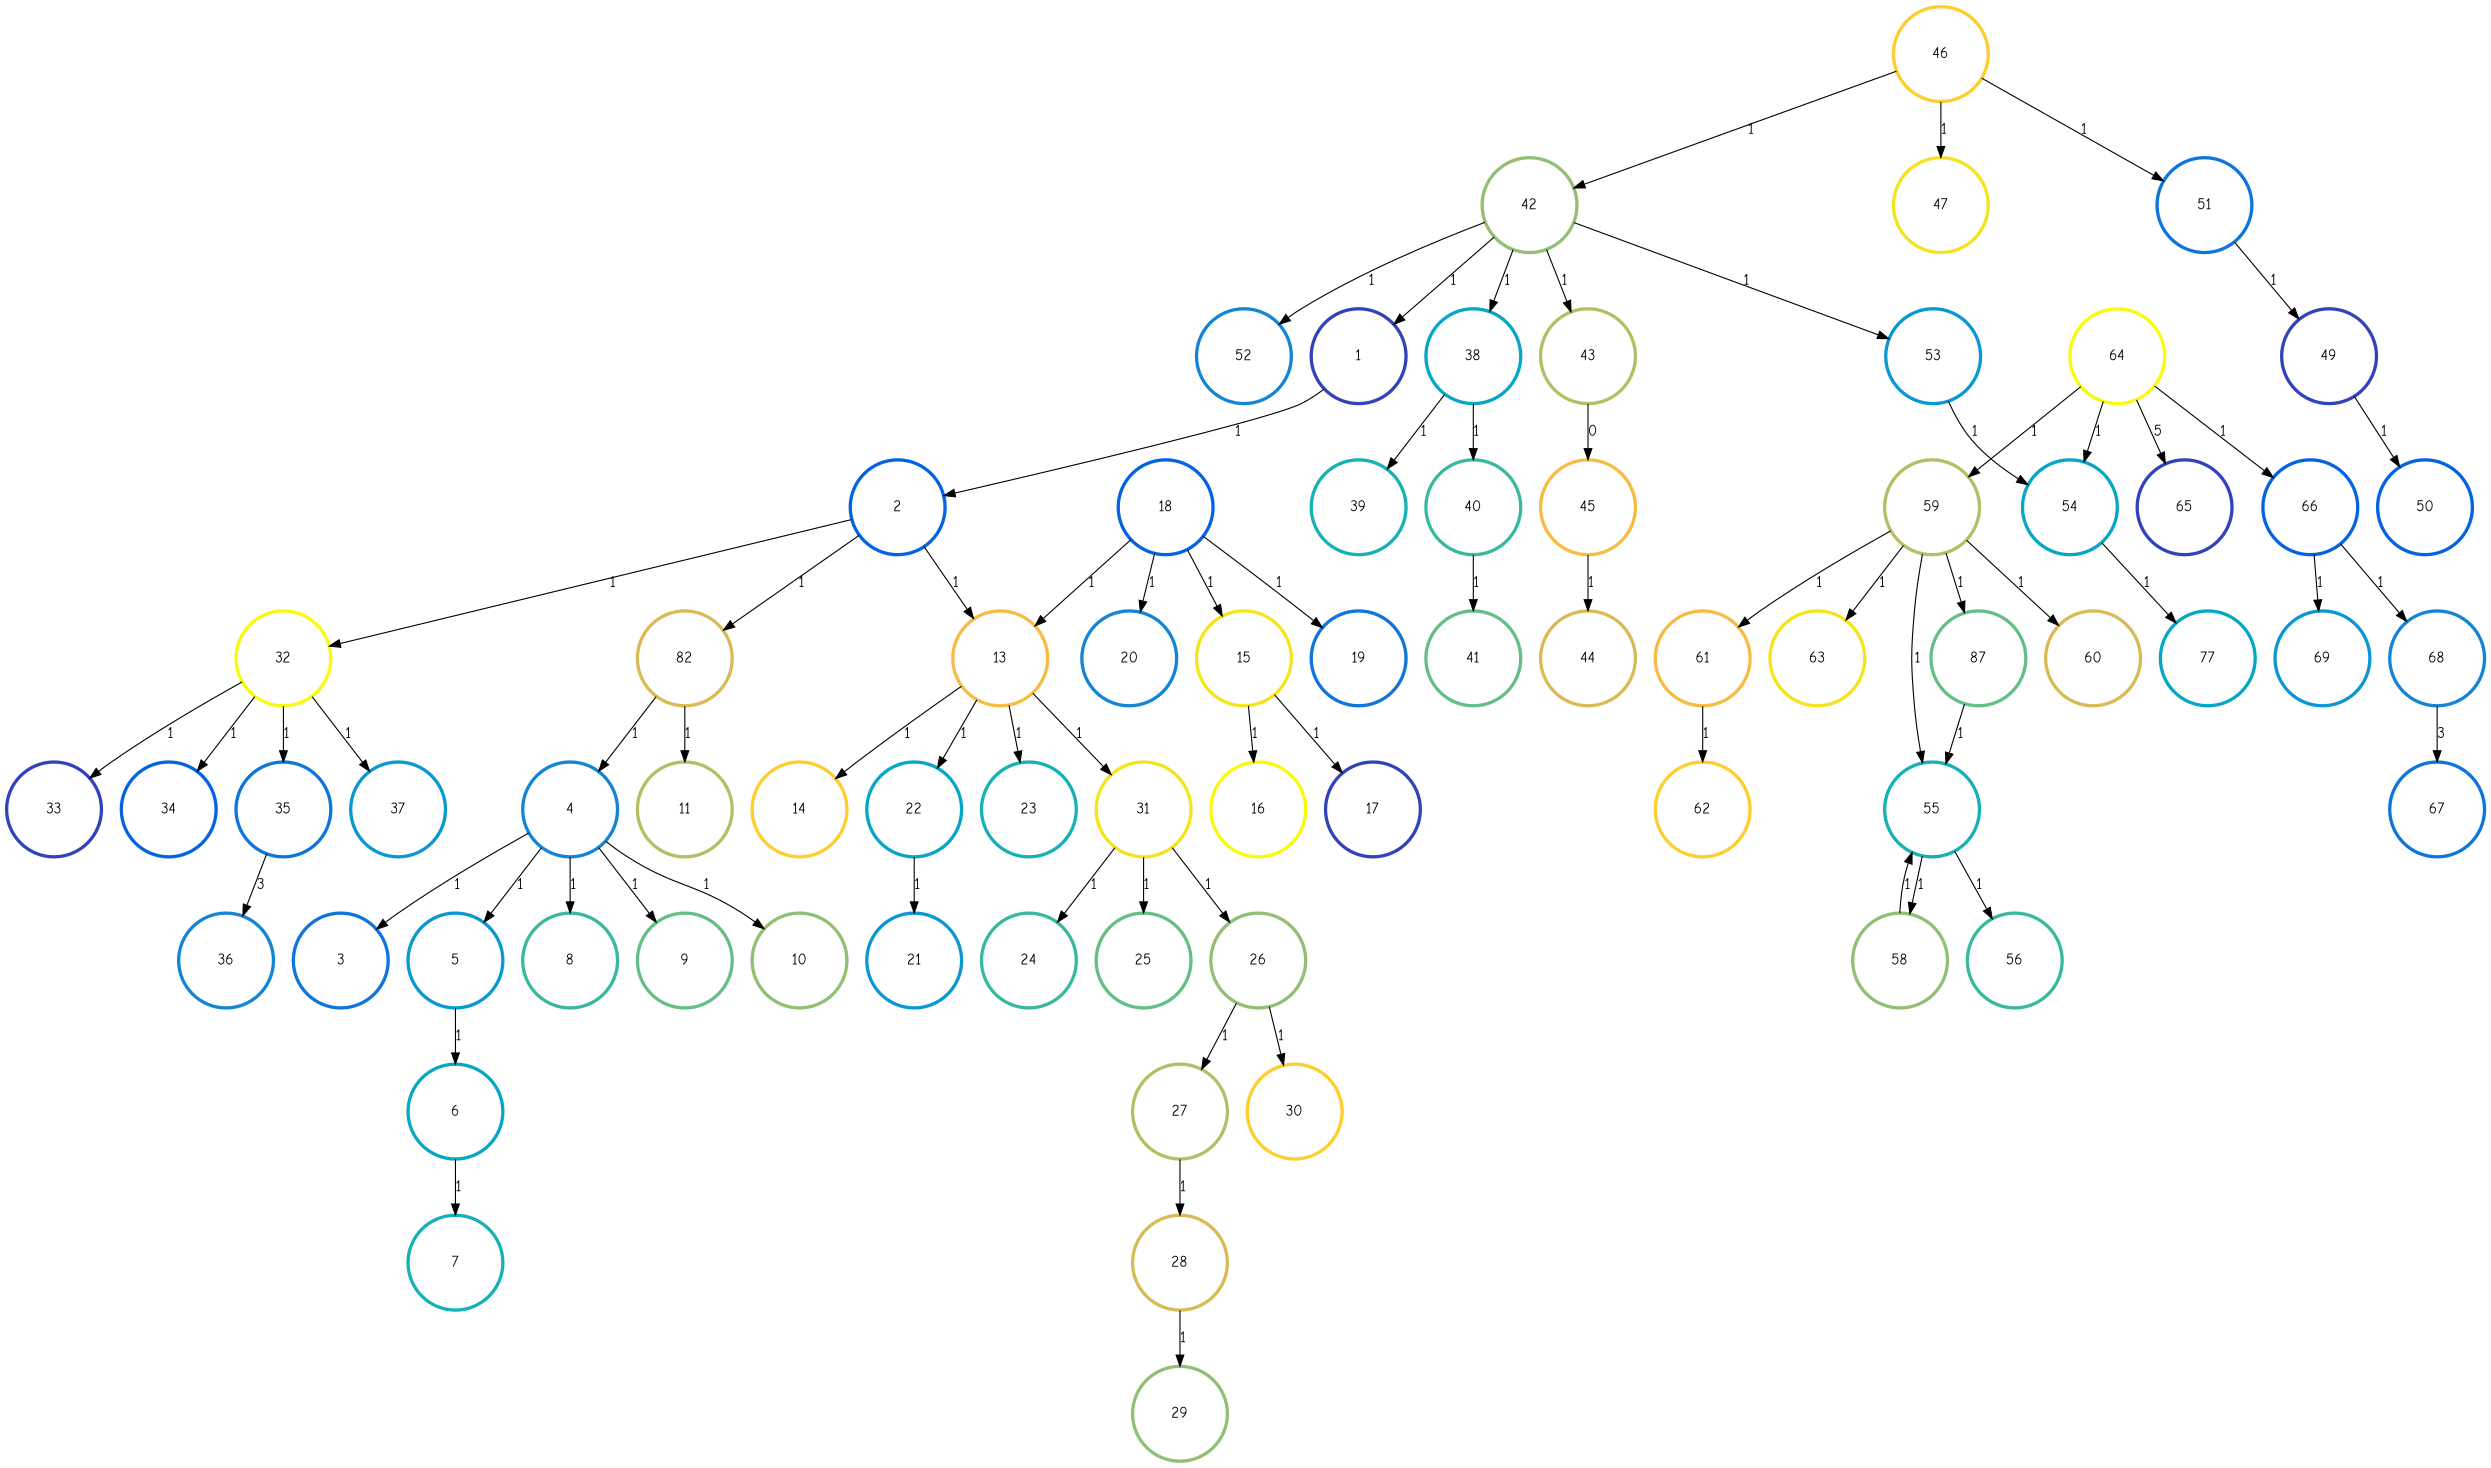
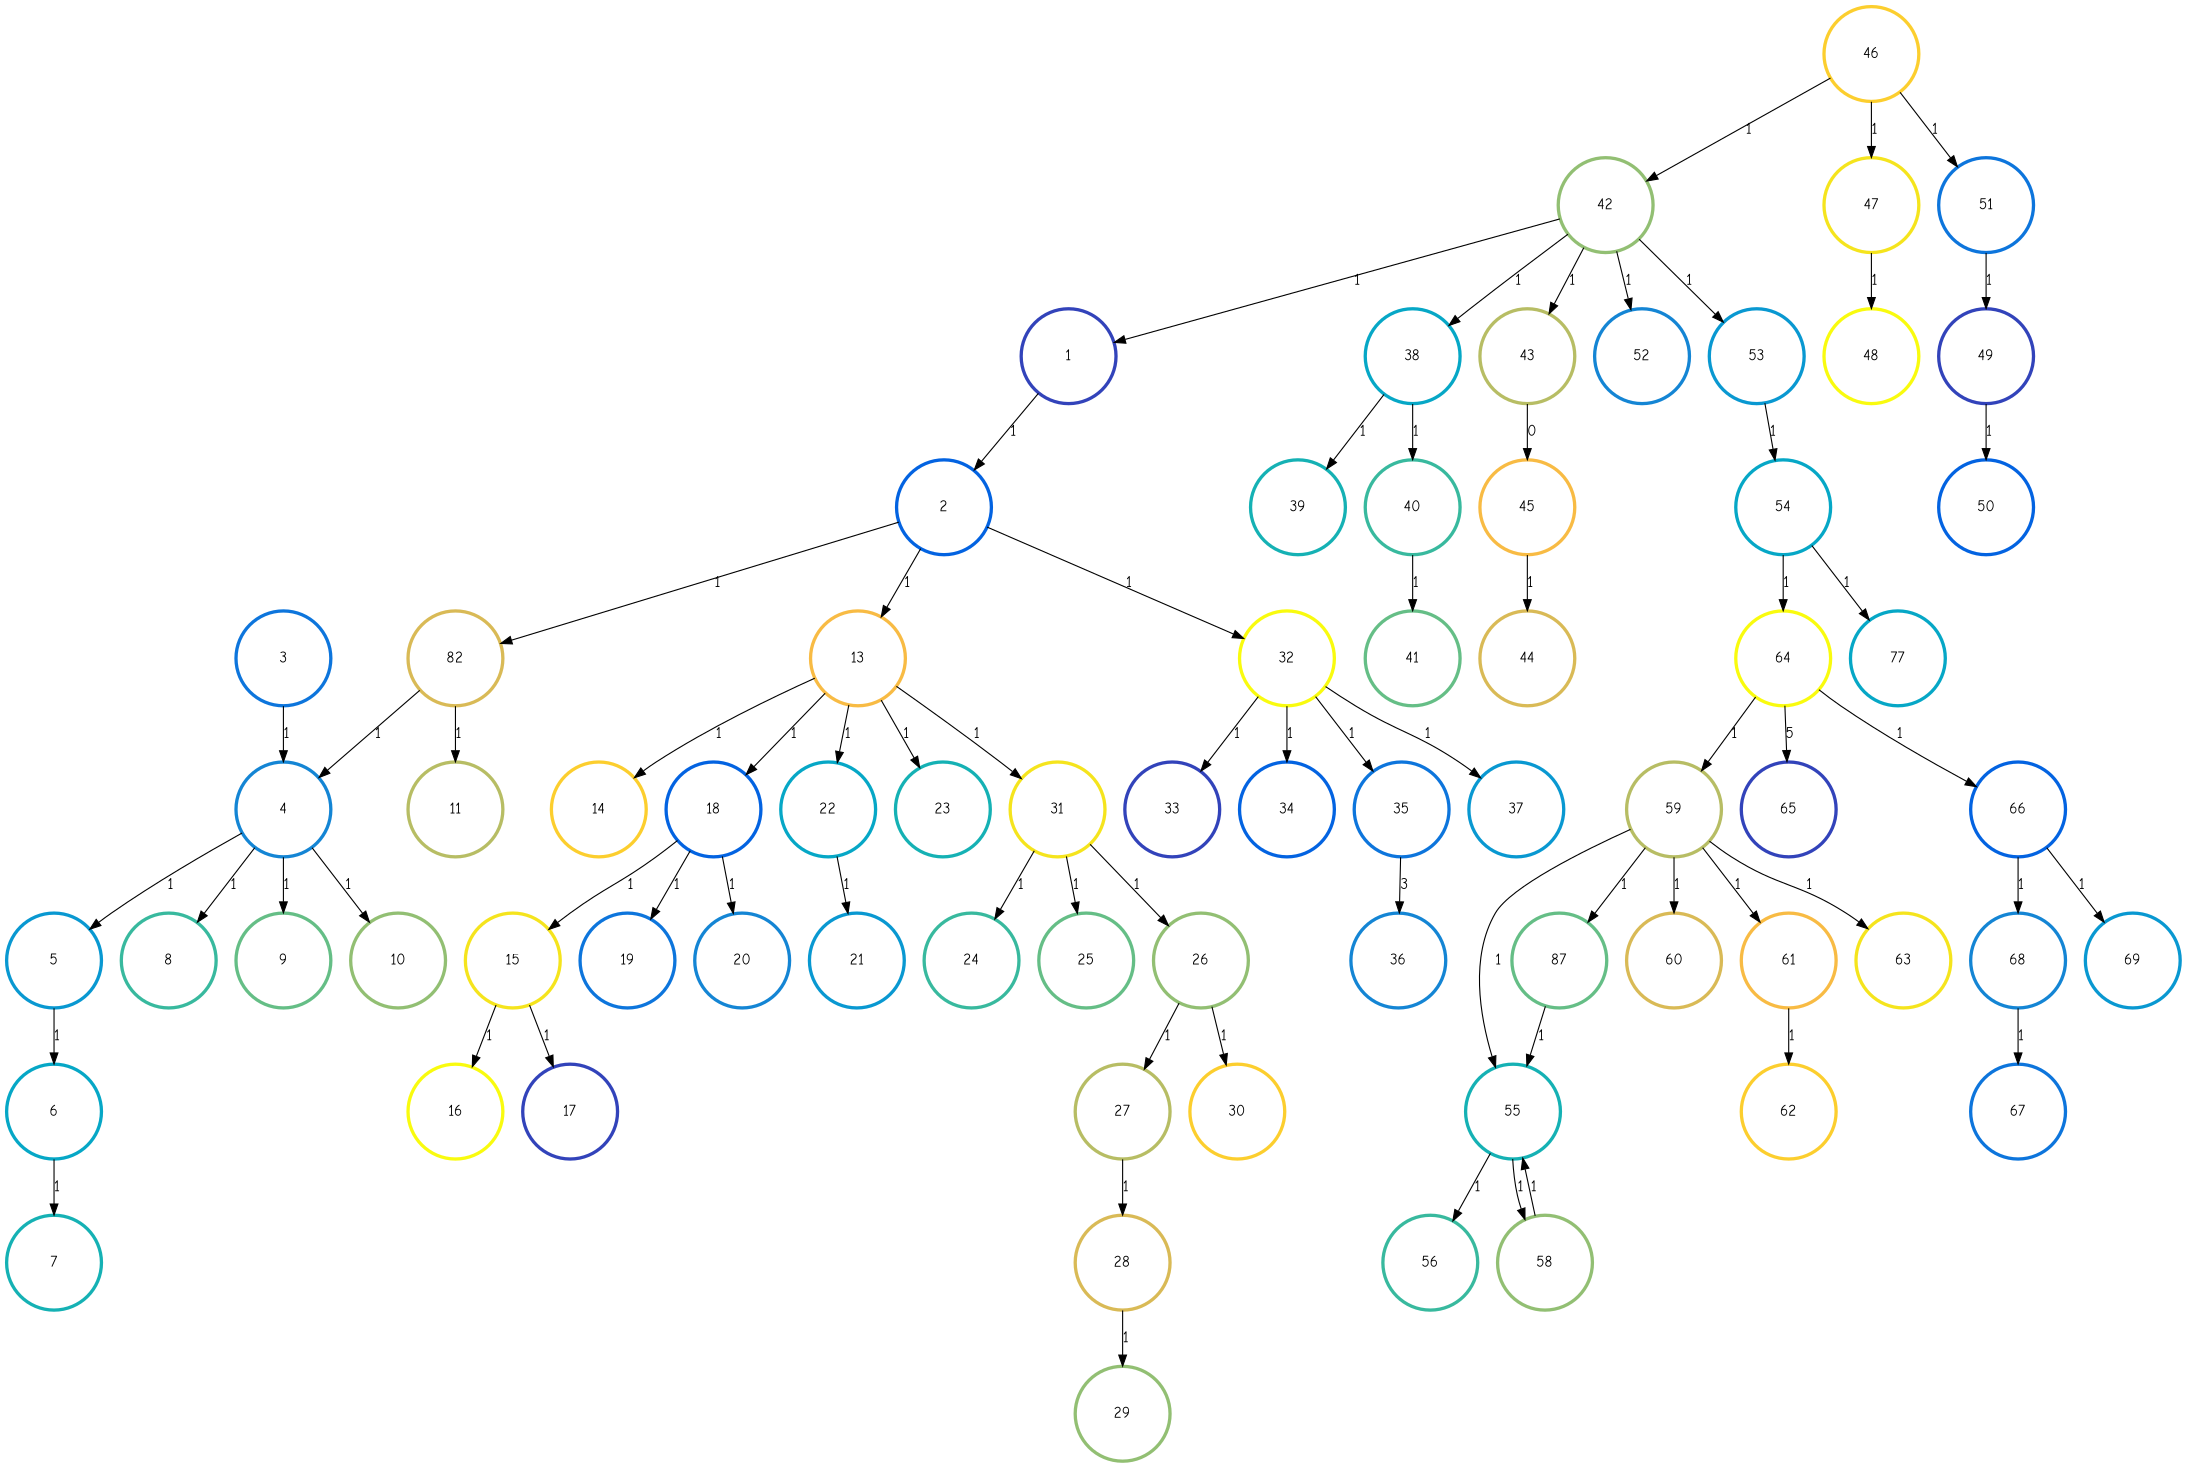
node "48": added
edge "64" -> "54": reversed
edge "18" -> "13": reversed
edge "68" -> "67": label "3" -> "1"
edge "4" -> "3": reversed
